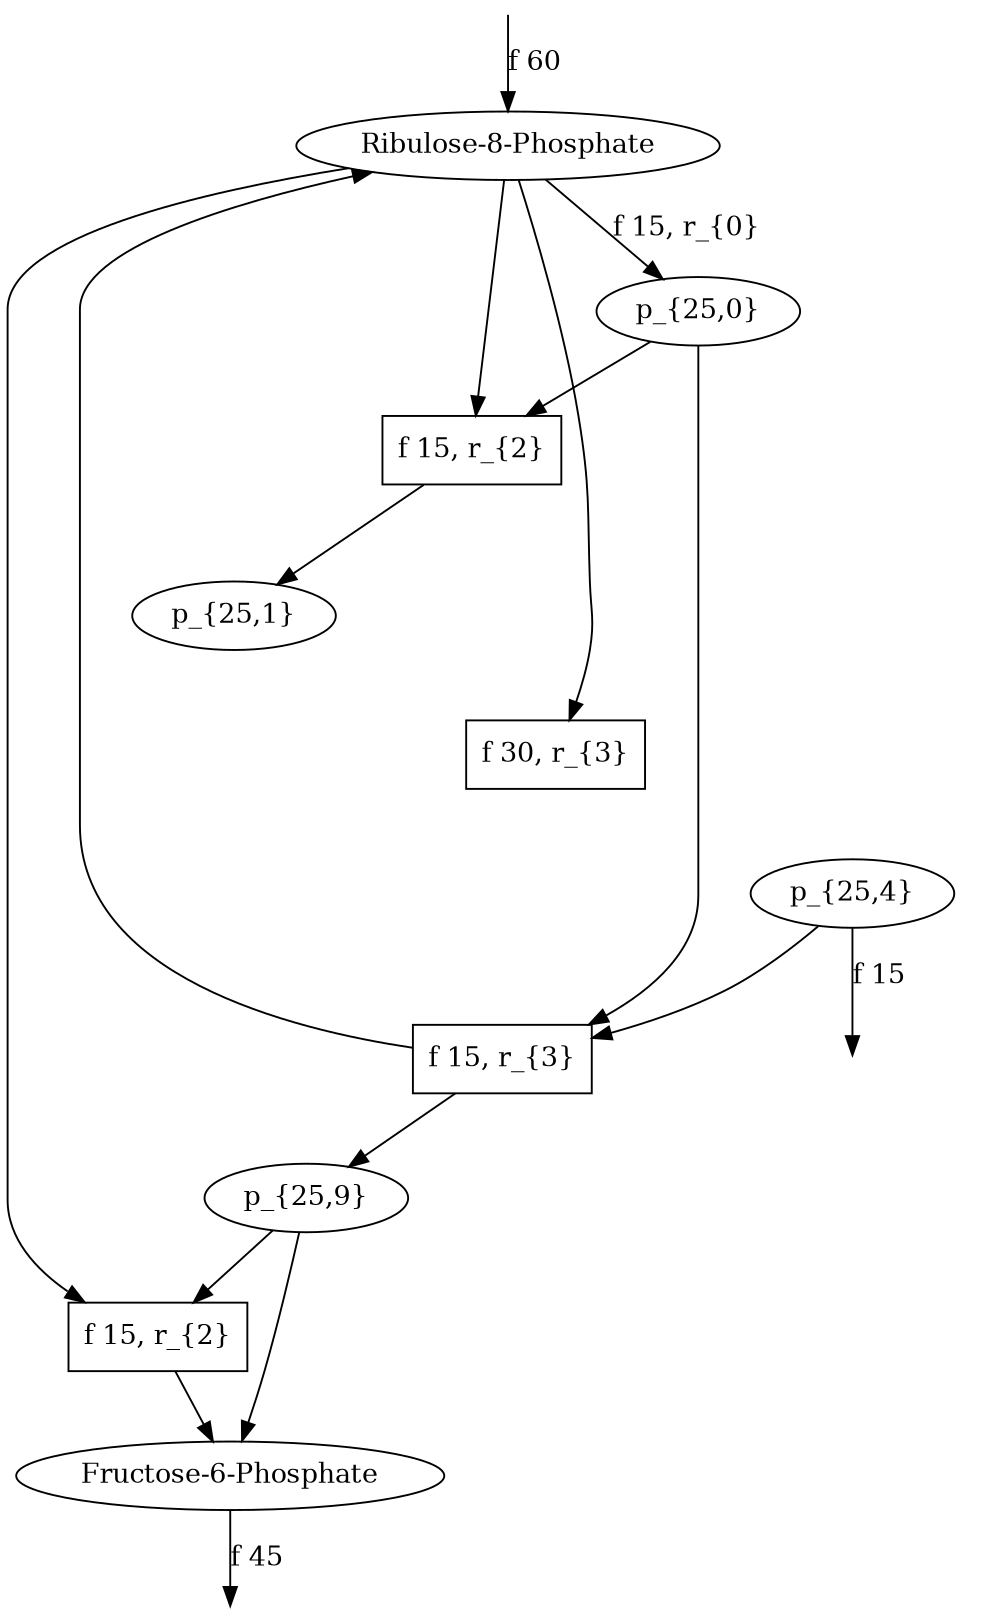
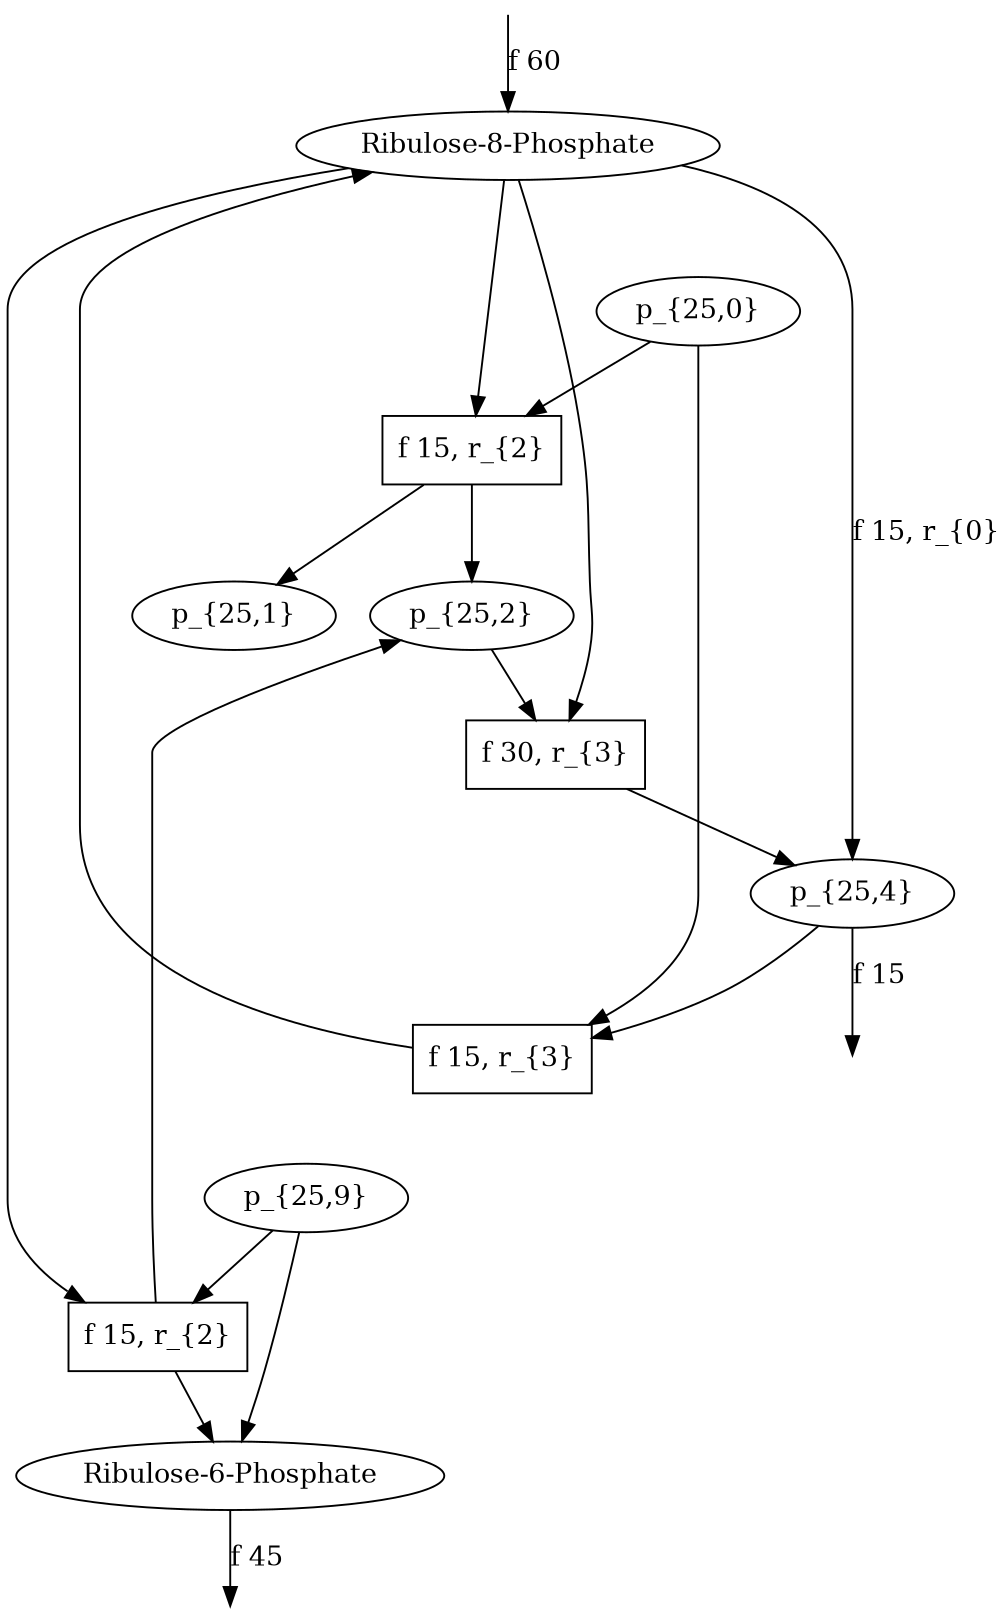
edge "Ribulose-8-Phosphate" -> "p_{25,0}": now "Ribulose-8-Phosphate" -> "p_{25,4}"
node "p_{25,2}": added
edge "f 30, r_{3}" -> "p_{25,4}": added
edge "f 15, r_{3}" -> "p_{25,9}": removed
node "Fructose-6-Phosphate": label "Fructose-6-Phosphate" -> "Ribulose-6-Phosphate"
